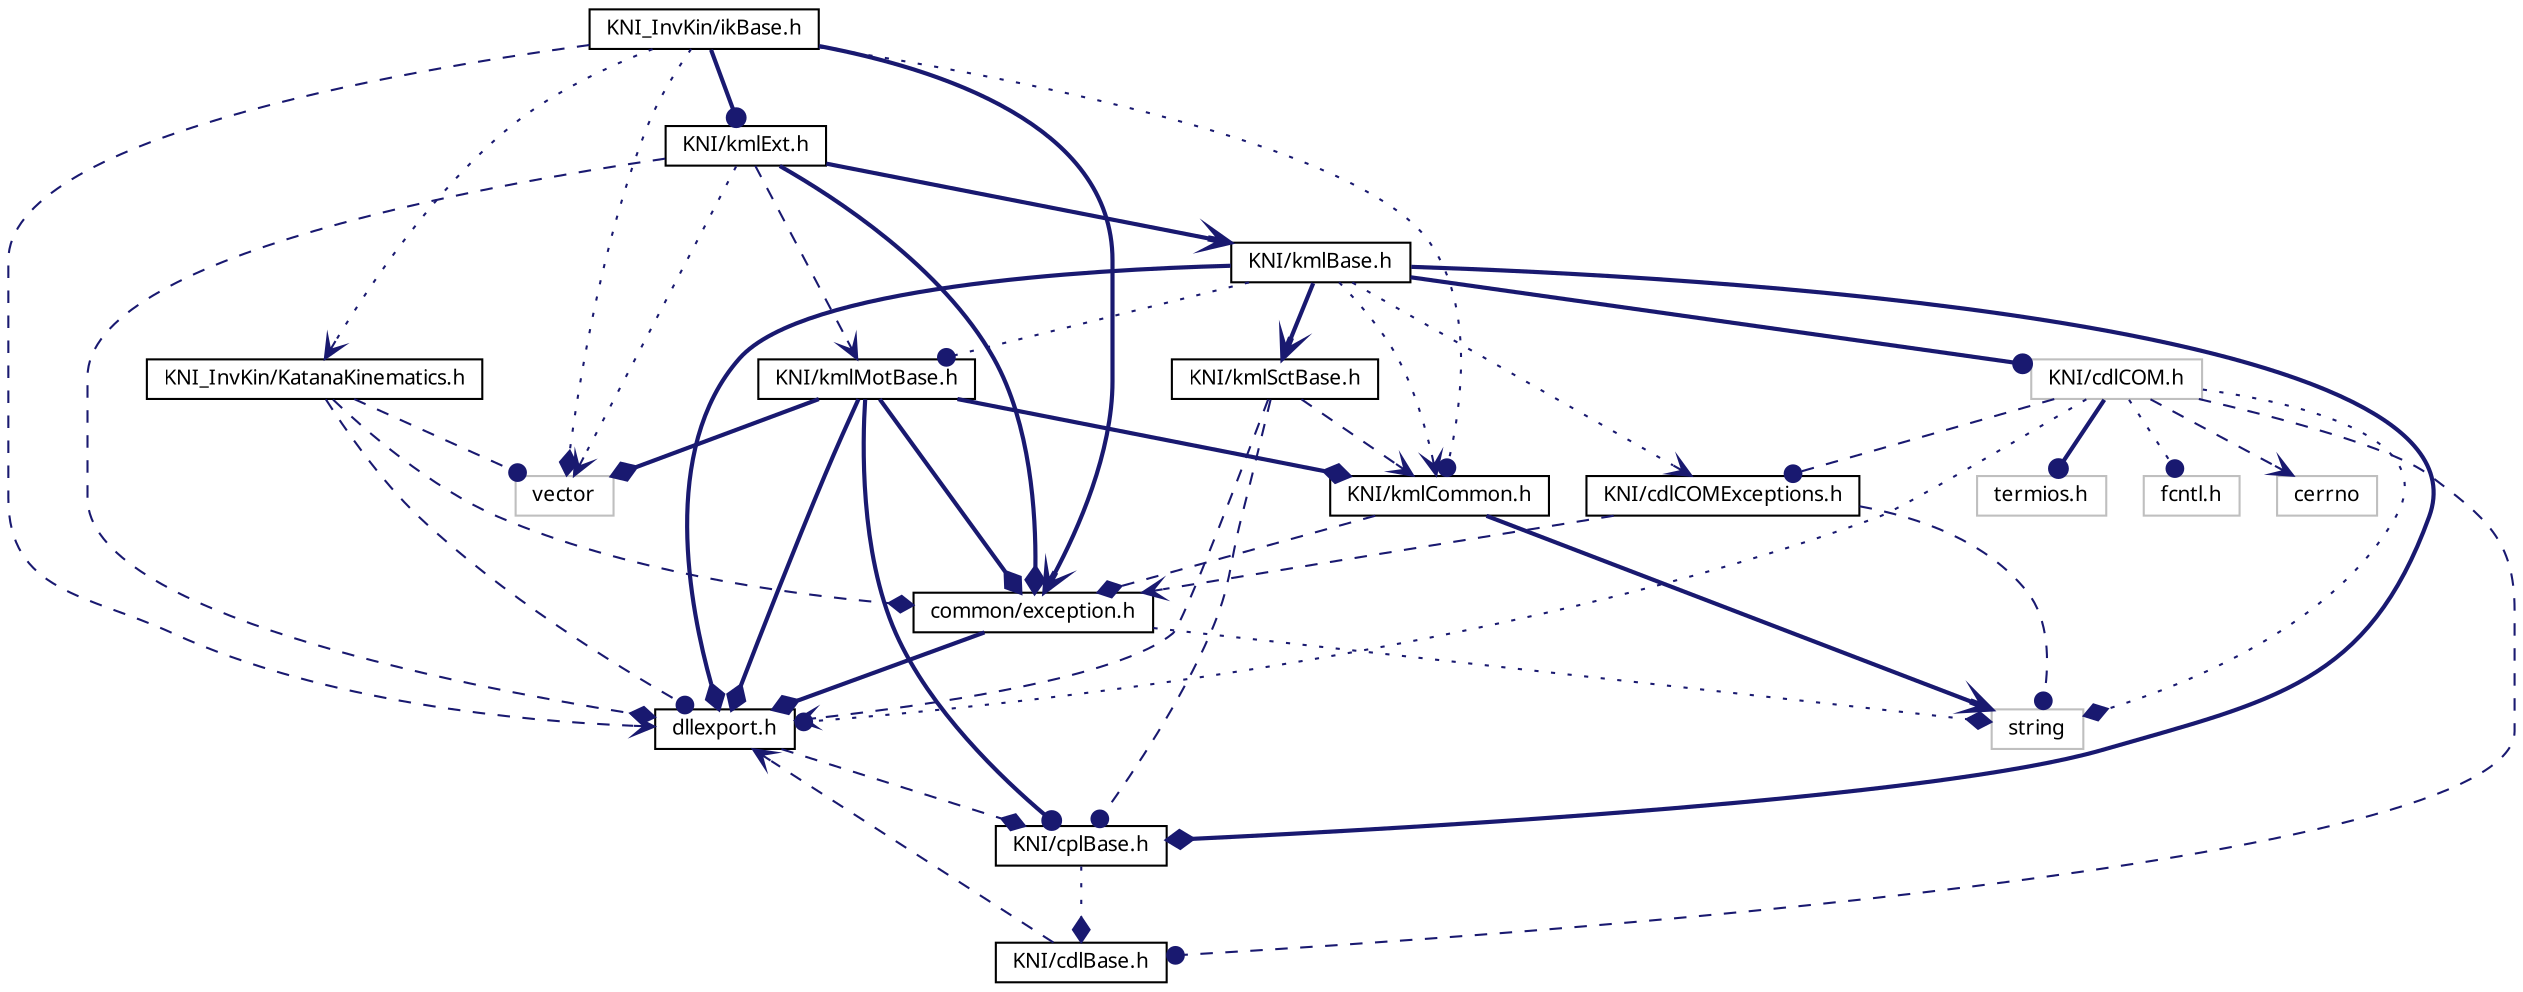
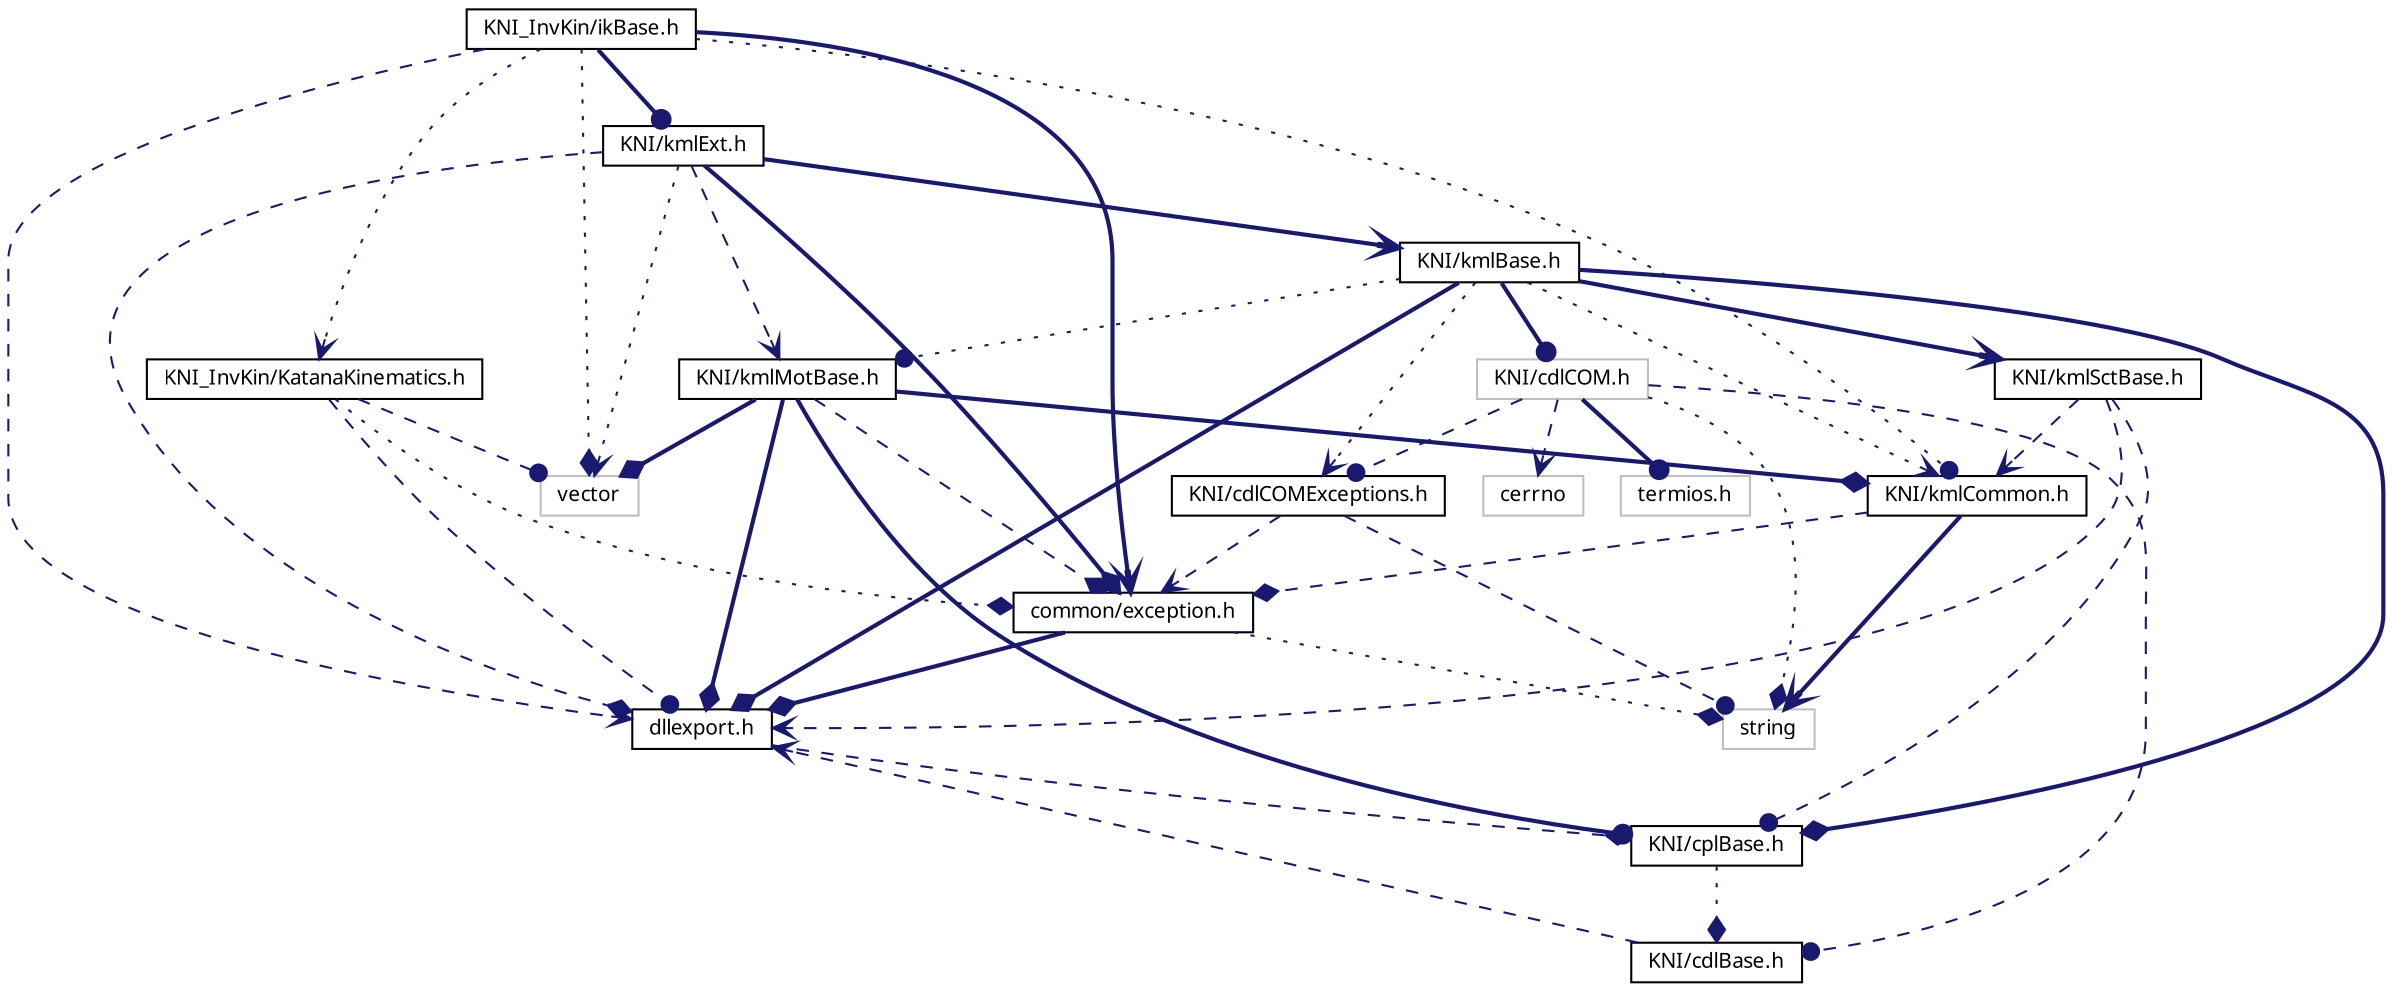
edge "KNI/kmlMotBase.h" -> "common/exception.h": style bold -> dashed
node "fcntl.h": removed
edge "KNI_InvKin/KatanaKinematics.h" -> "common/exception.h": style dashed -> dotted
edge "KNI/cdlCOM.h" -> "dllexport.h": removed
